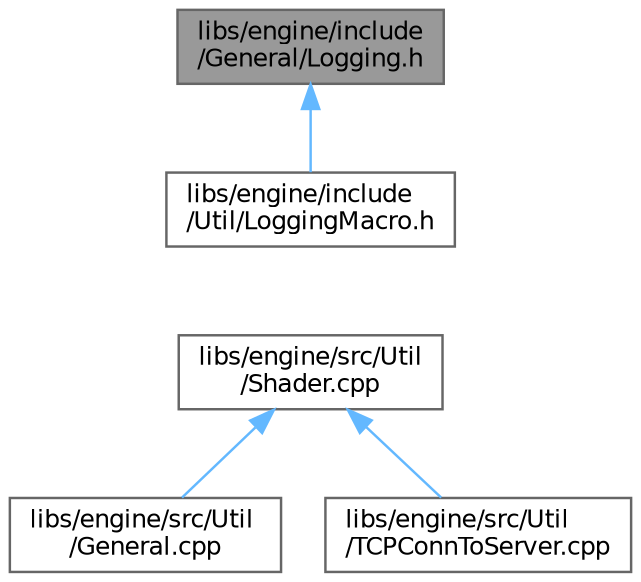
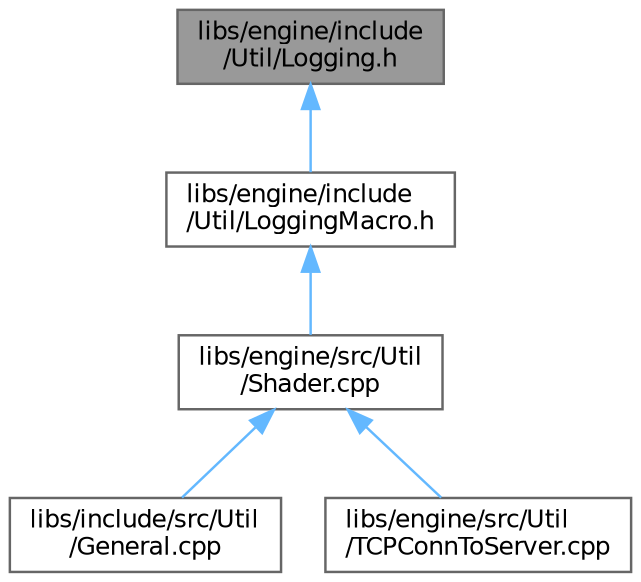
node "libs/engine/include /General/Logging.h": label "libs/engine/include /General/Logging.h" -> "libs/engine/include /Util/Logging.h"
edge "libs/engine/src/Util /Shader.cpp" -> "libs/engine/include /Util/LoggingMacro.h": added
node "libs/engine/src/Util /General.cpp": label "libs/engine/src/Util /General.cpp" -> "libs/include/src/Util /General.cpp"
